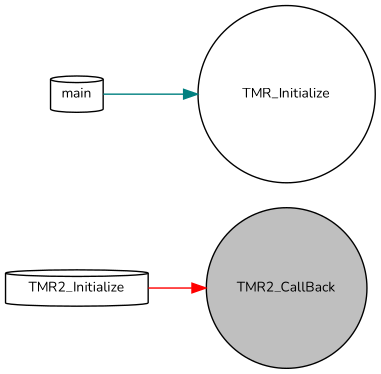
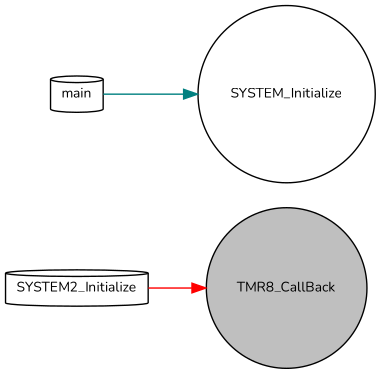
node "TMR_Initialize": label "TMR_Initialize" -> "SYSTEM_Initialize"
node "TMR2_Initialize": label "TMR2_Initialize" -> "SYSTEM2_Initialize"
node "TMR2_CallBack": label "TMR2_CallBack" -> "TMR8_CallBack"
